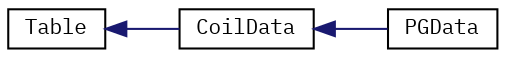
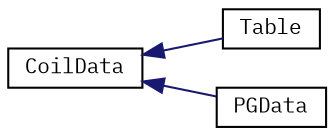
edge "CoilData" -> "Table": reversed
